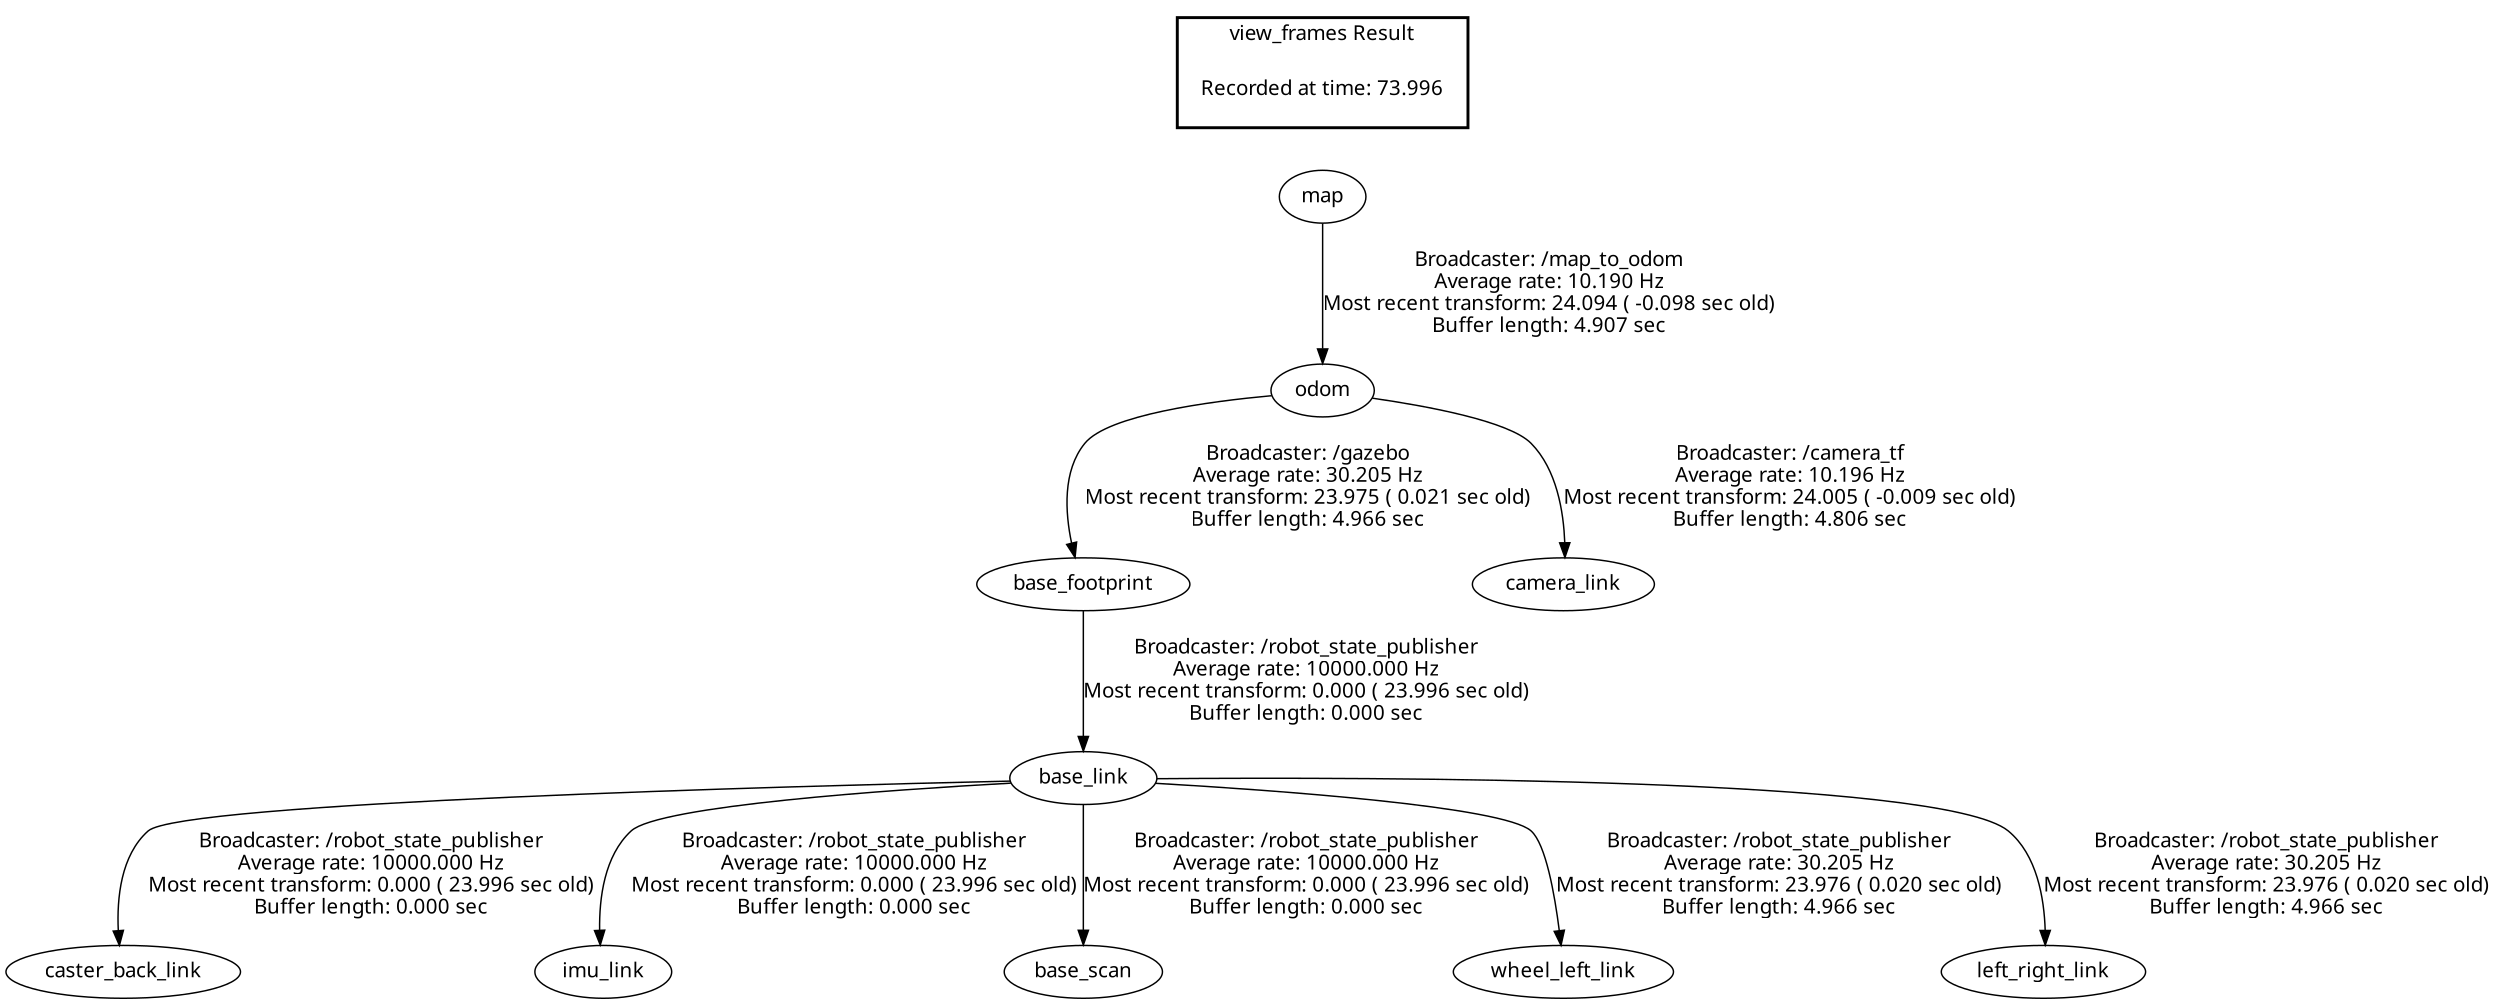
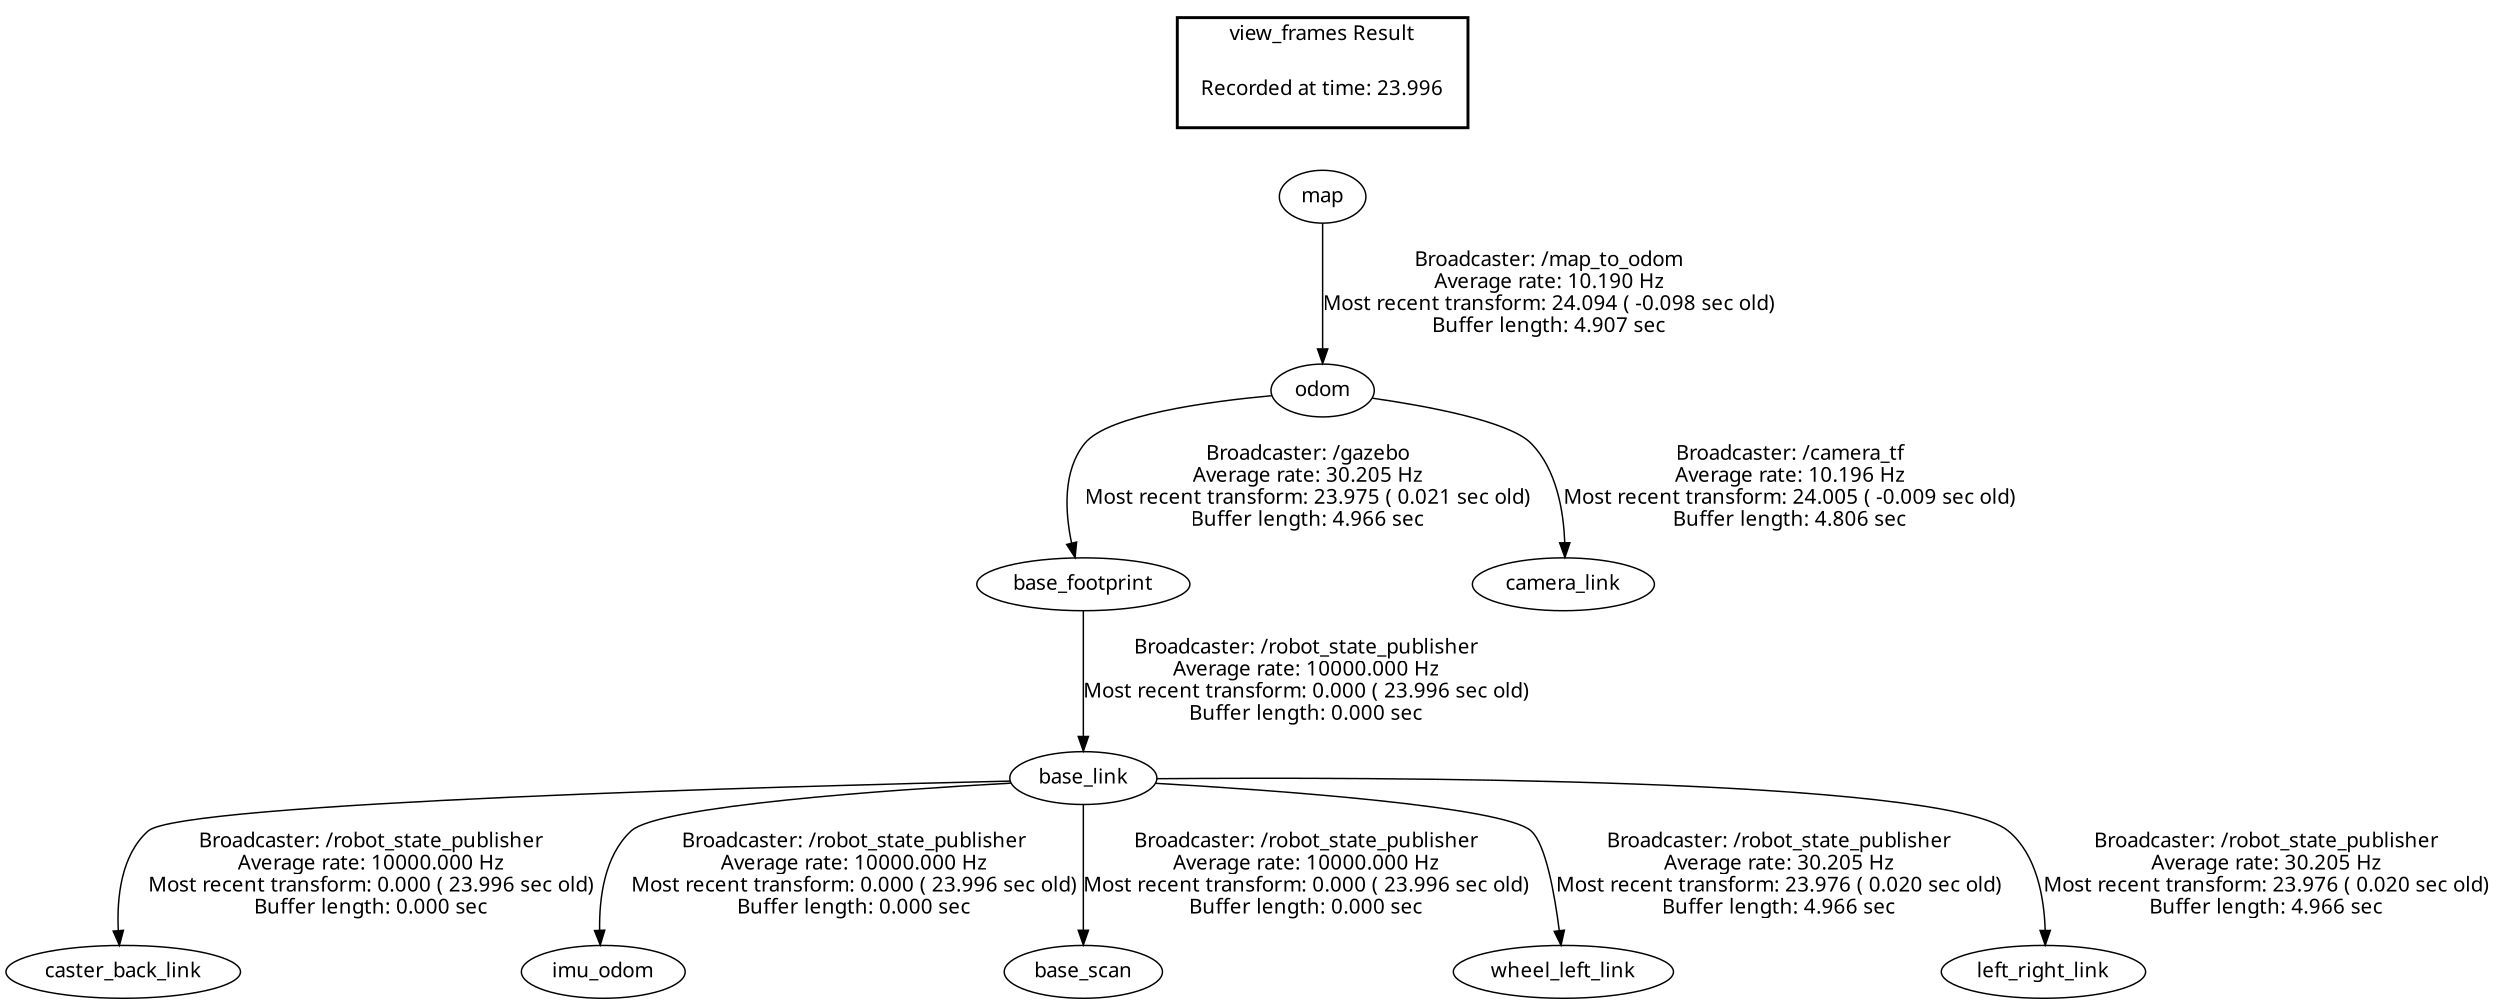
node "Recorded at time: 73.996": label "Recorded at time: 73.996" -> "Recorded at time: 23.996"
node "imu_link": label "imu_link" -> "imu_odom"
